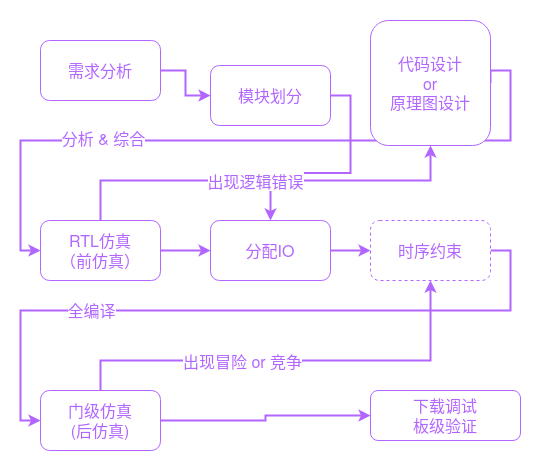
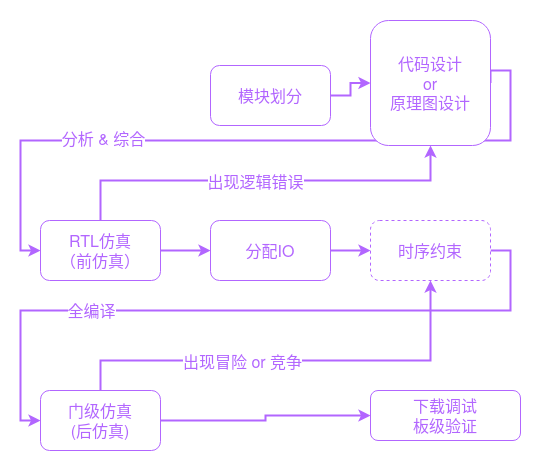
node "需求分析": removed
edge "需求分析" -> "模块划分": removed
edge "模块划分" -> "分配IO": now "模块划分" -> "代码设计 or 原理图设计"
